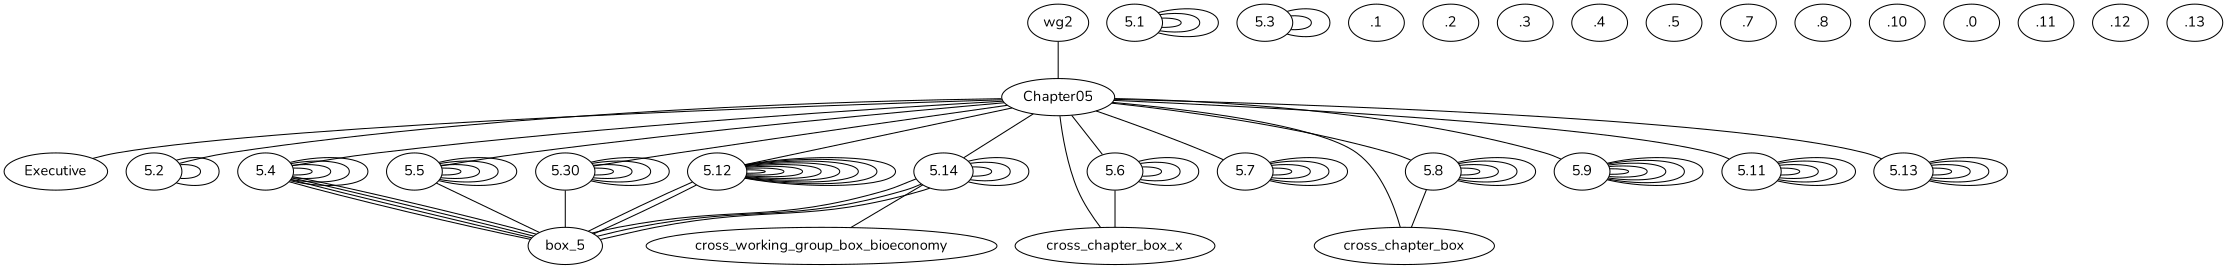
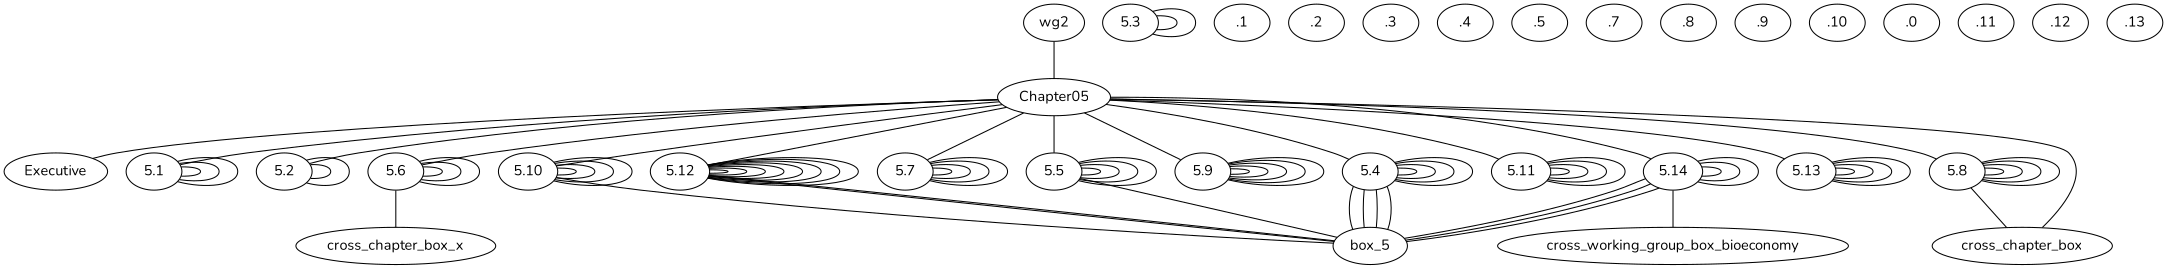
node ".9": added
node "5.30": label "5.30" -> "5.10"
edge "Chapter05" -- "cross_chapter_box_x": now "Chapter05" -- "5.1"
